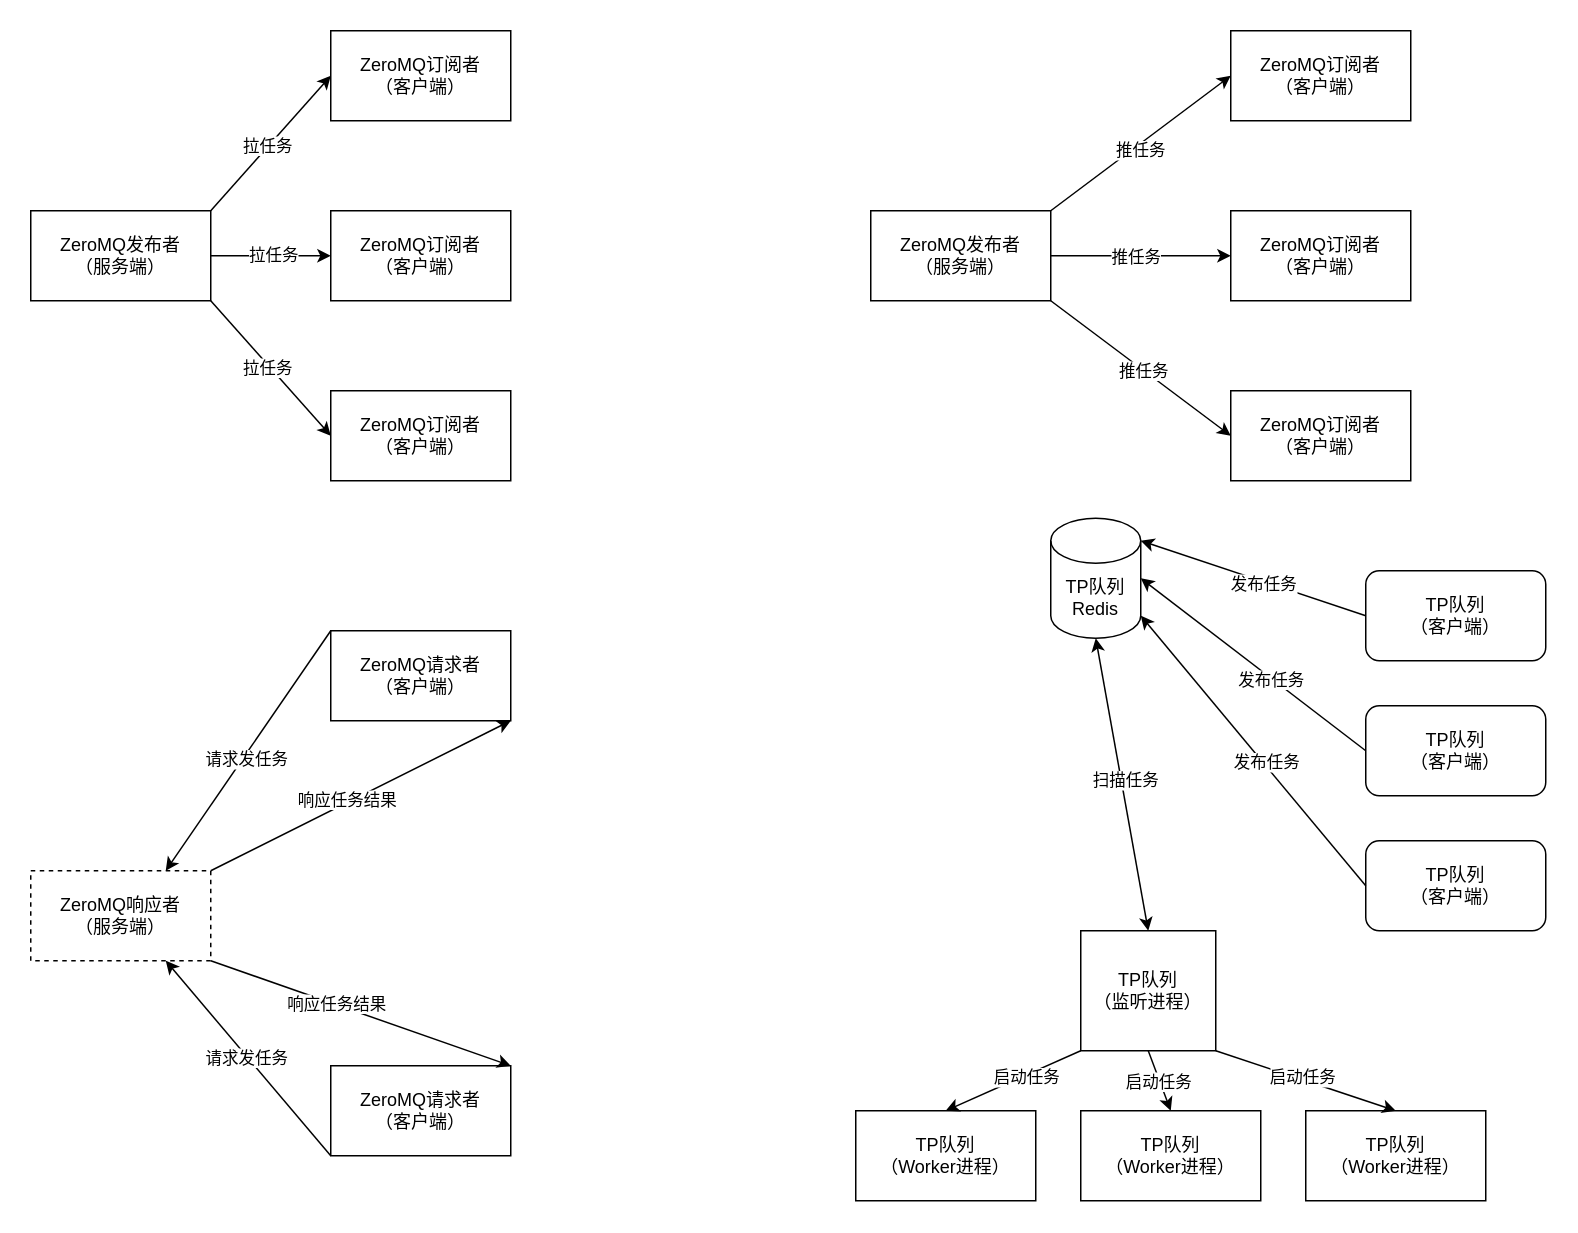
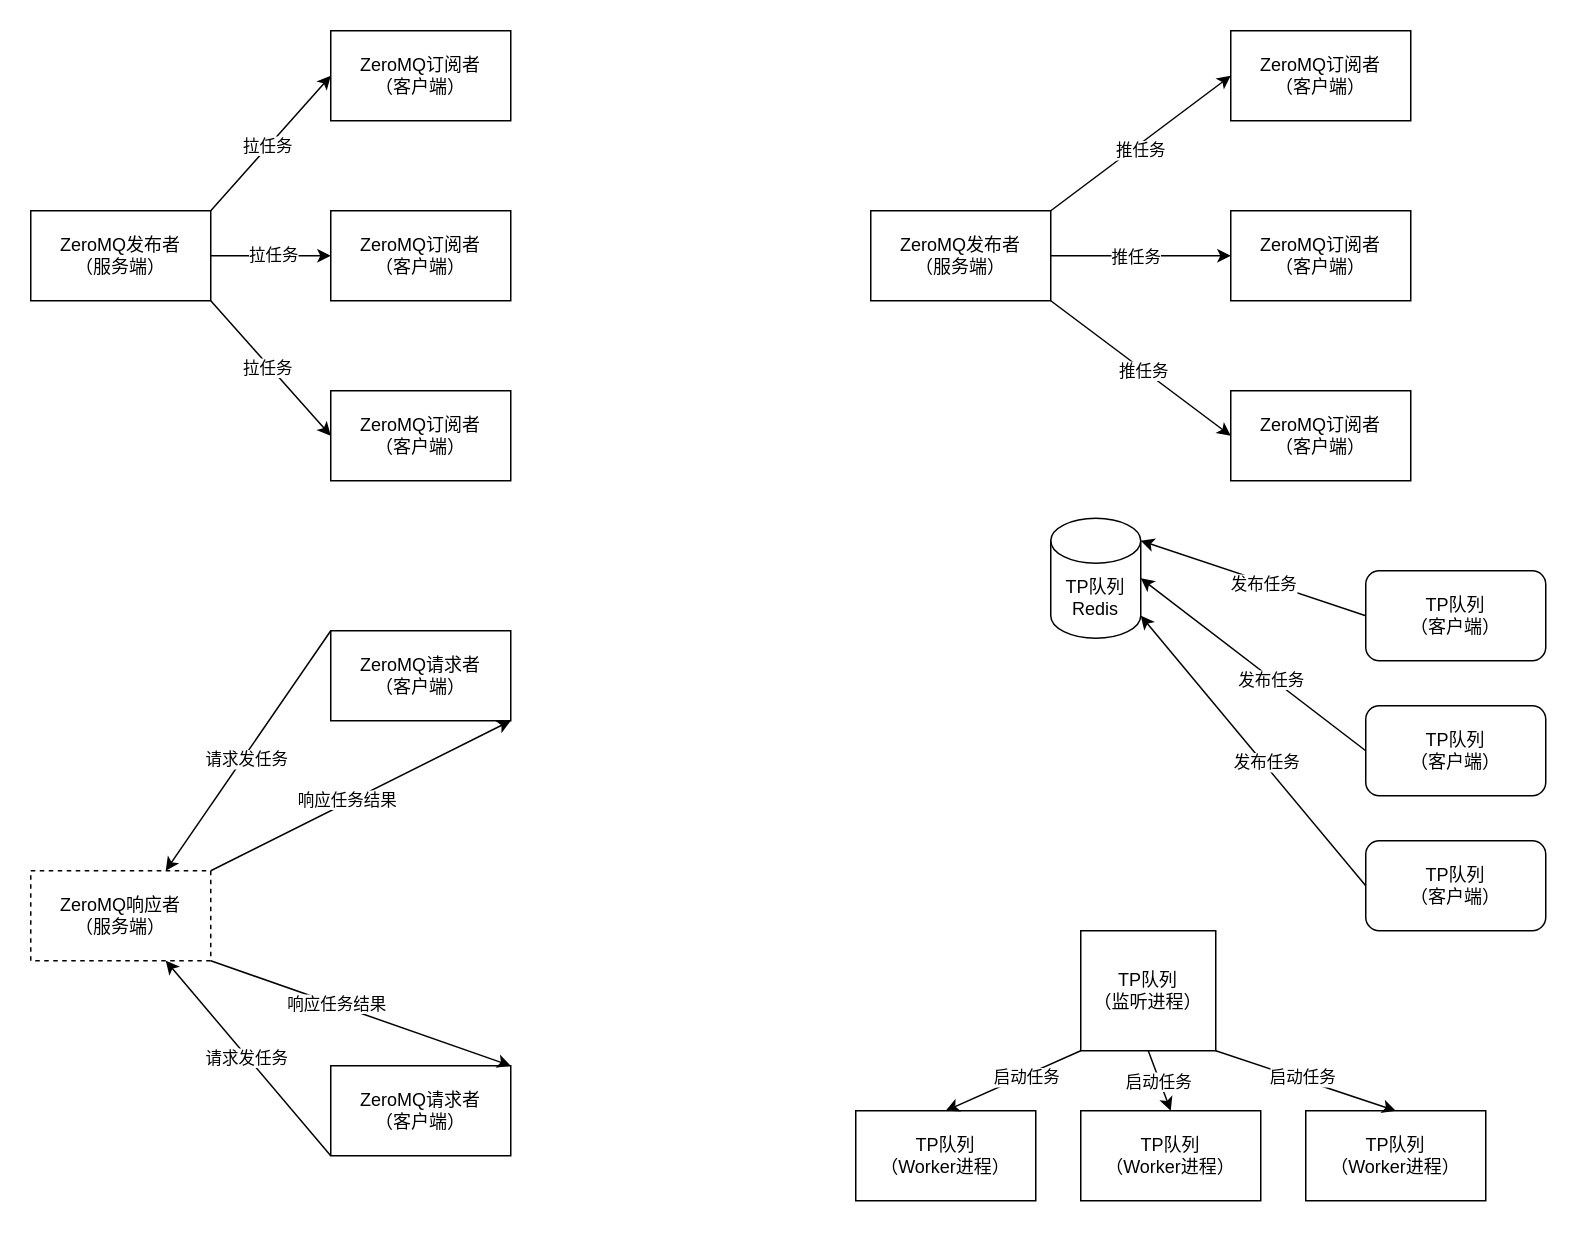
edge "TP队列 Redis" -- "TP队列 （监听进程）": removed, label "扫描任务"
